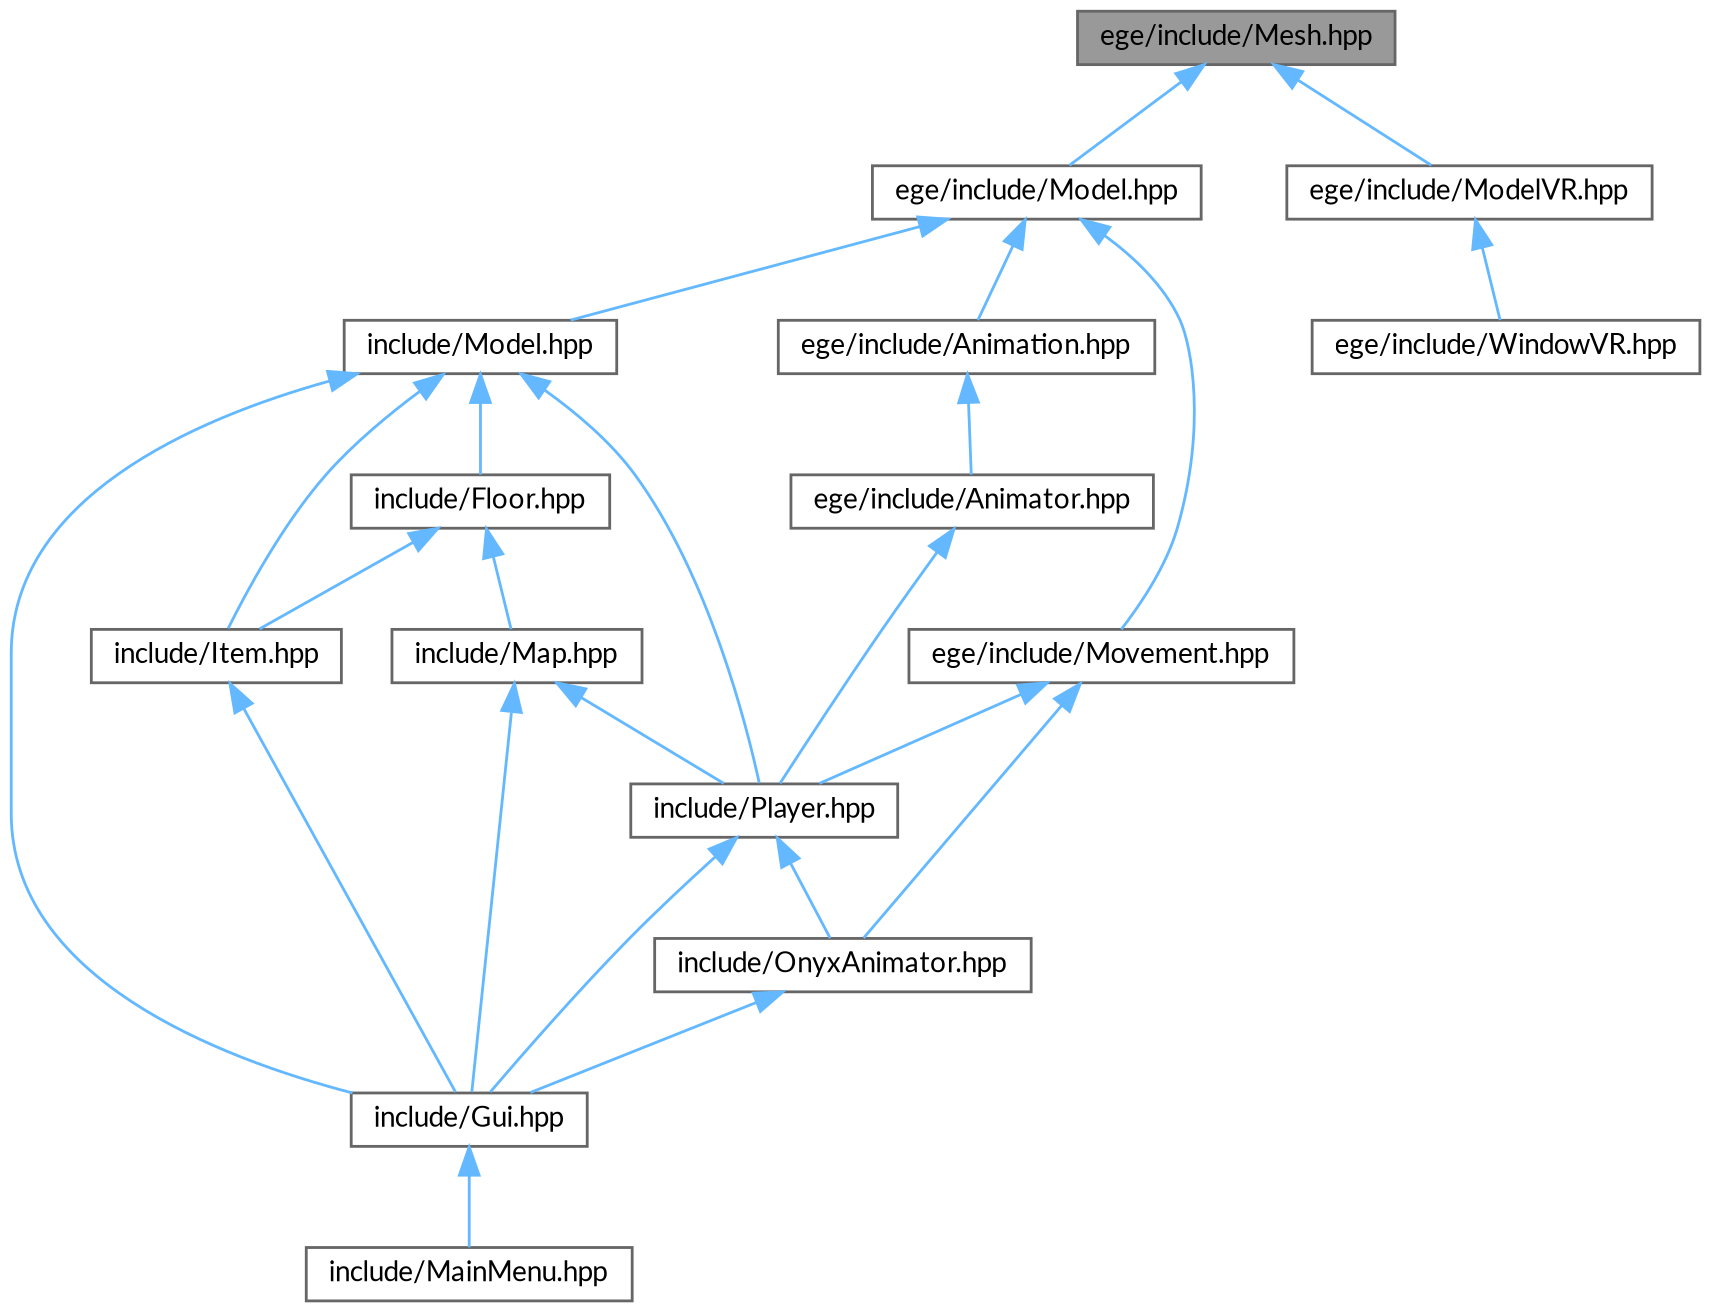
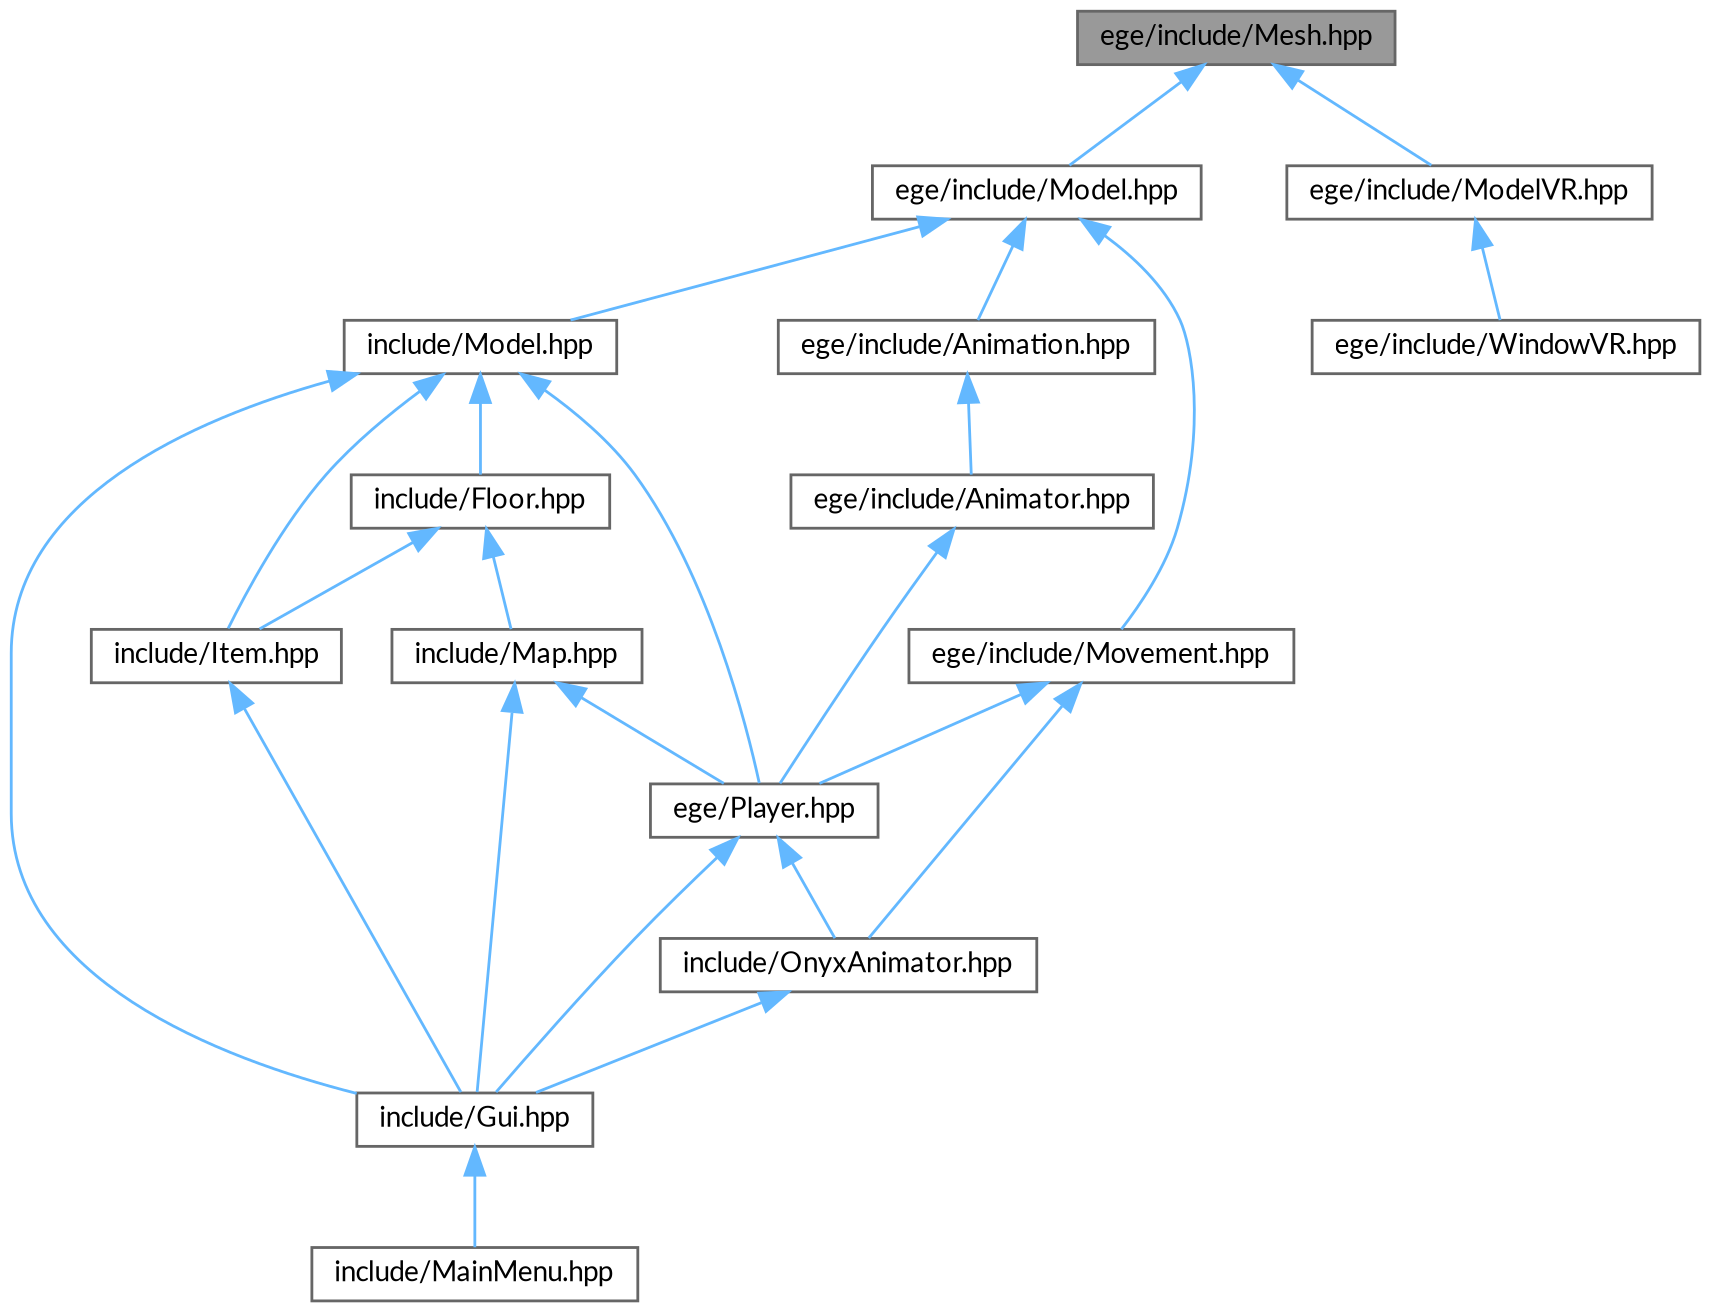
node "include/Player.hpp": label "include/Player.hpp" -> "ege/Player.hpp"
